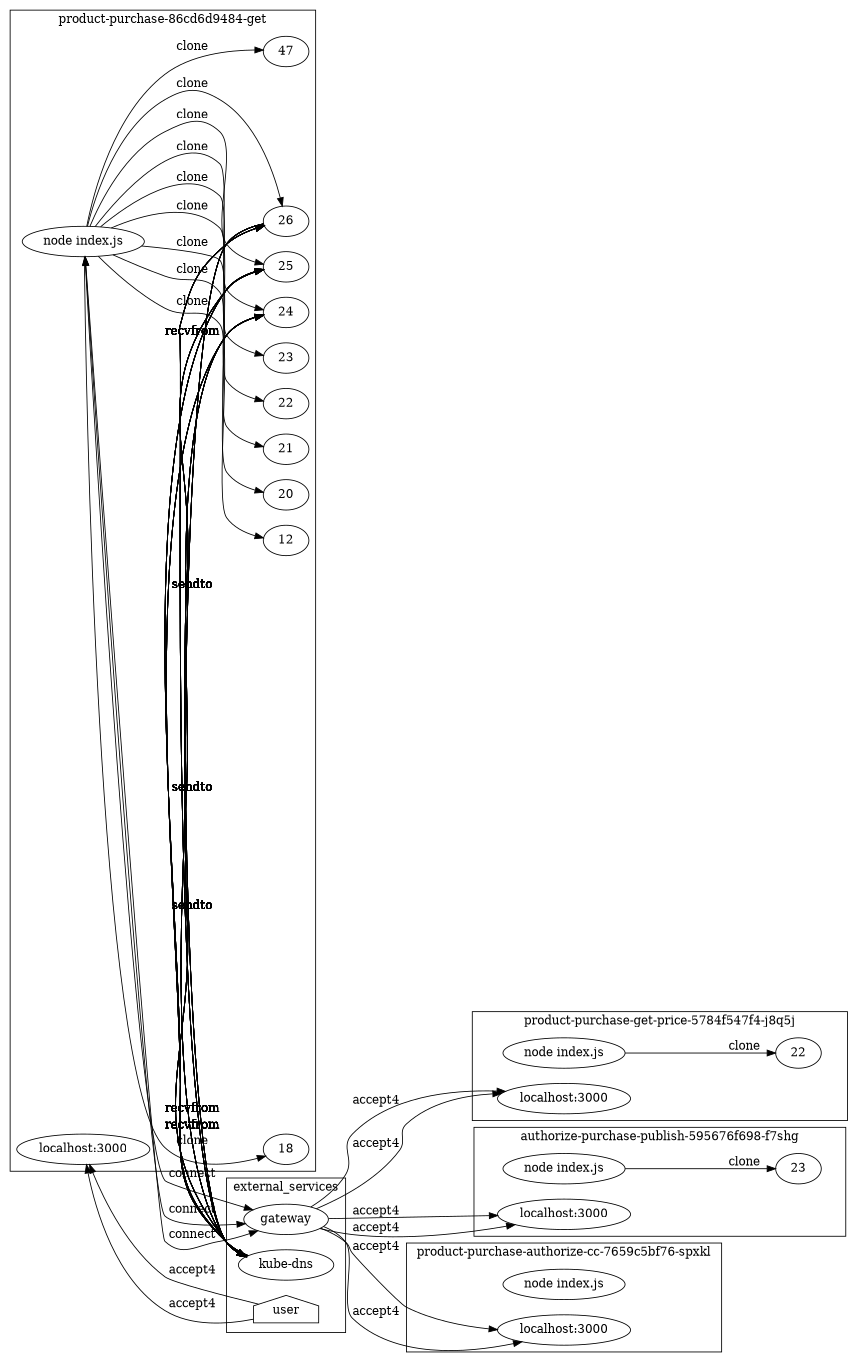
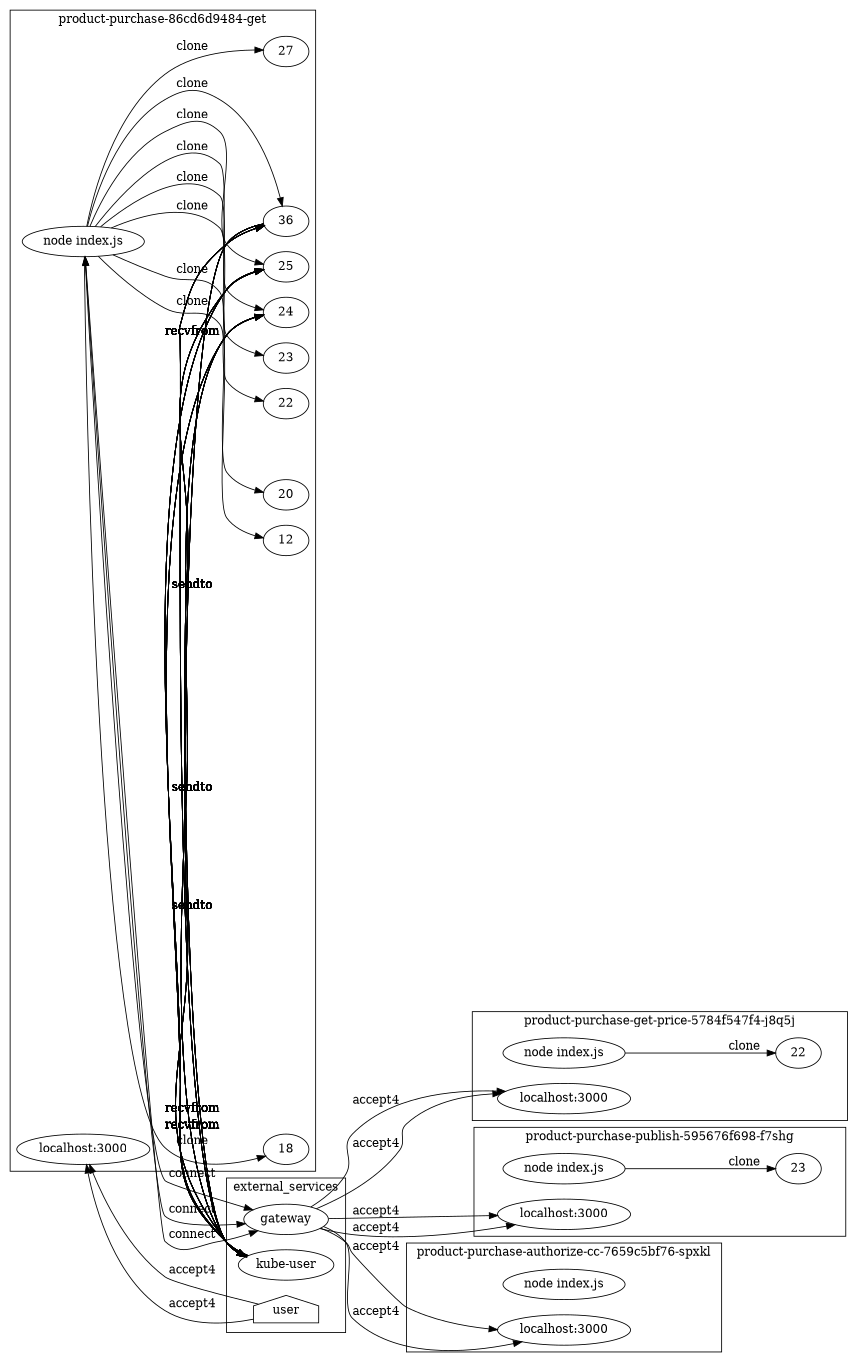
node "47": label "47" -> "27"
node "26": label "26" -> "36"
node "21": removed
cluster " authorize-purchase-publish-595676f698-f7shg ": label " authorize-purchase-publish-595676f698-f7shg " -> " product-purchase-publish-595676f698-f7shg "
node "kube-dns": label "kube-dns" -> "kube-user"
